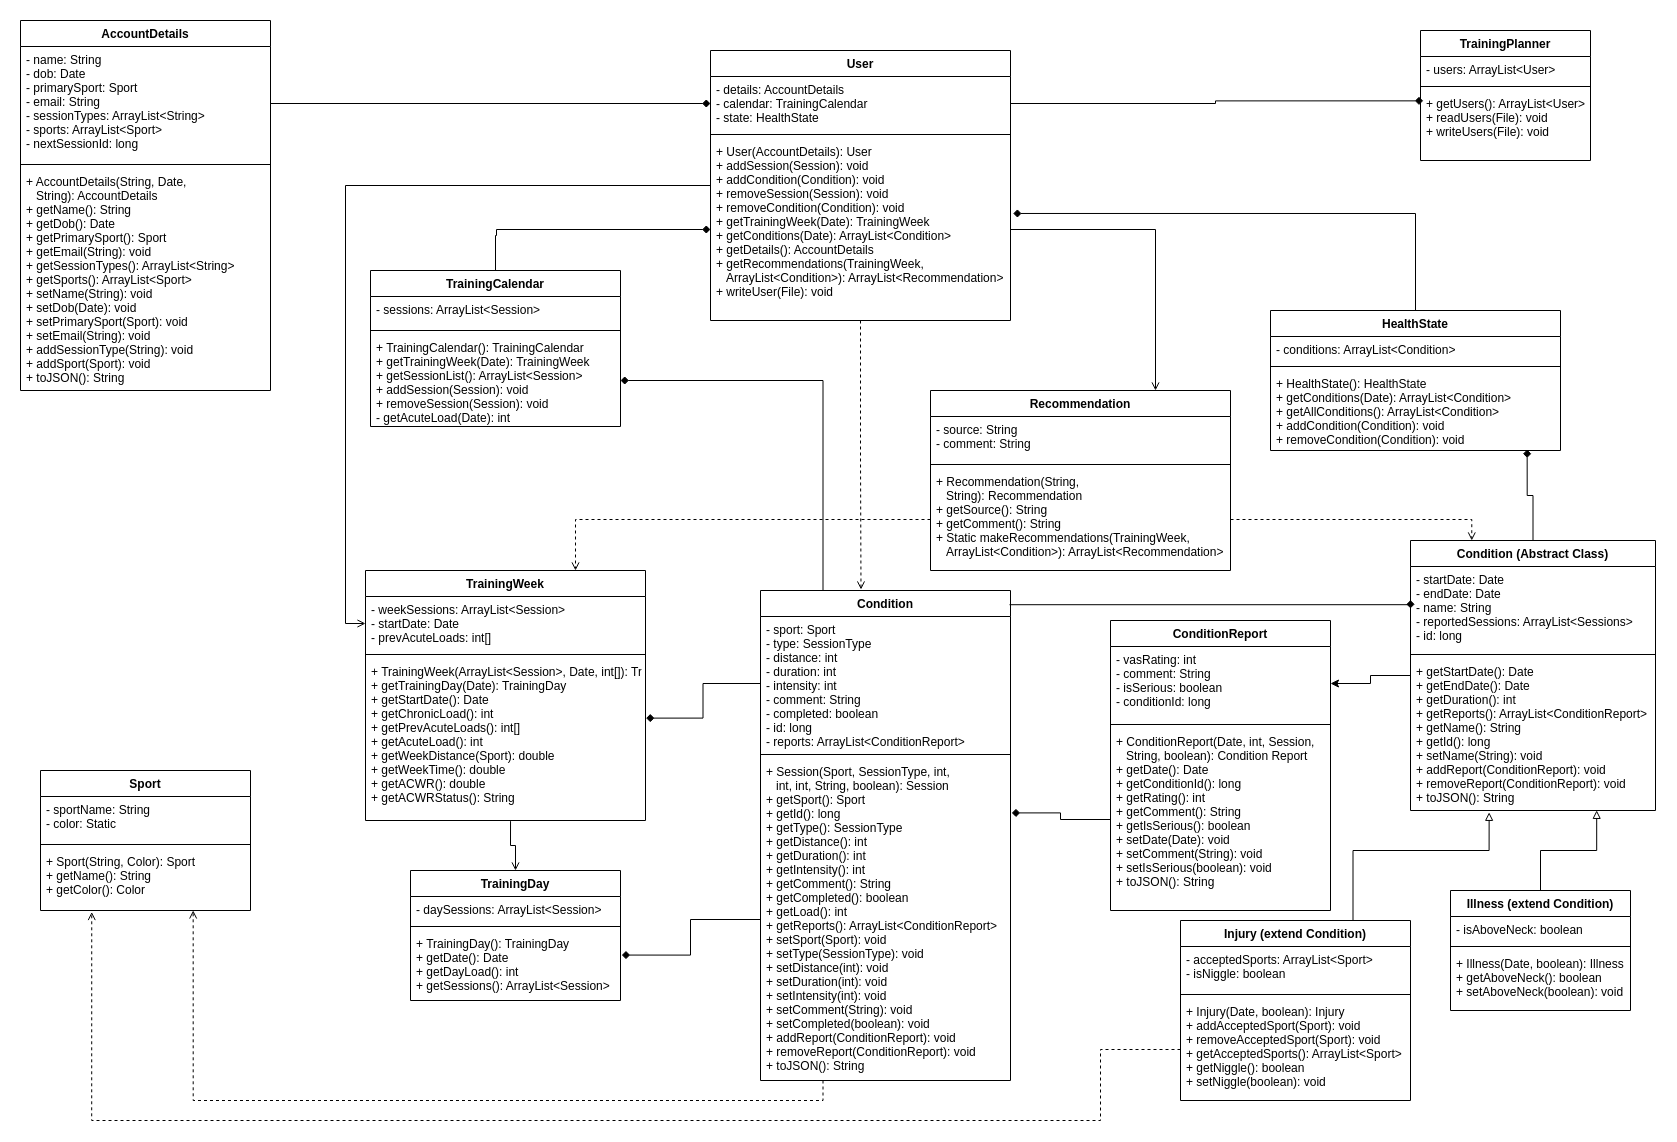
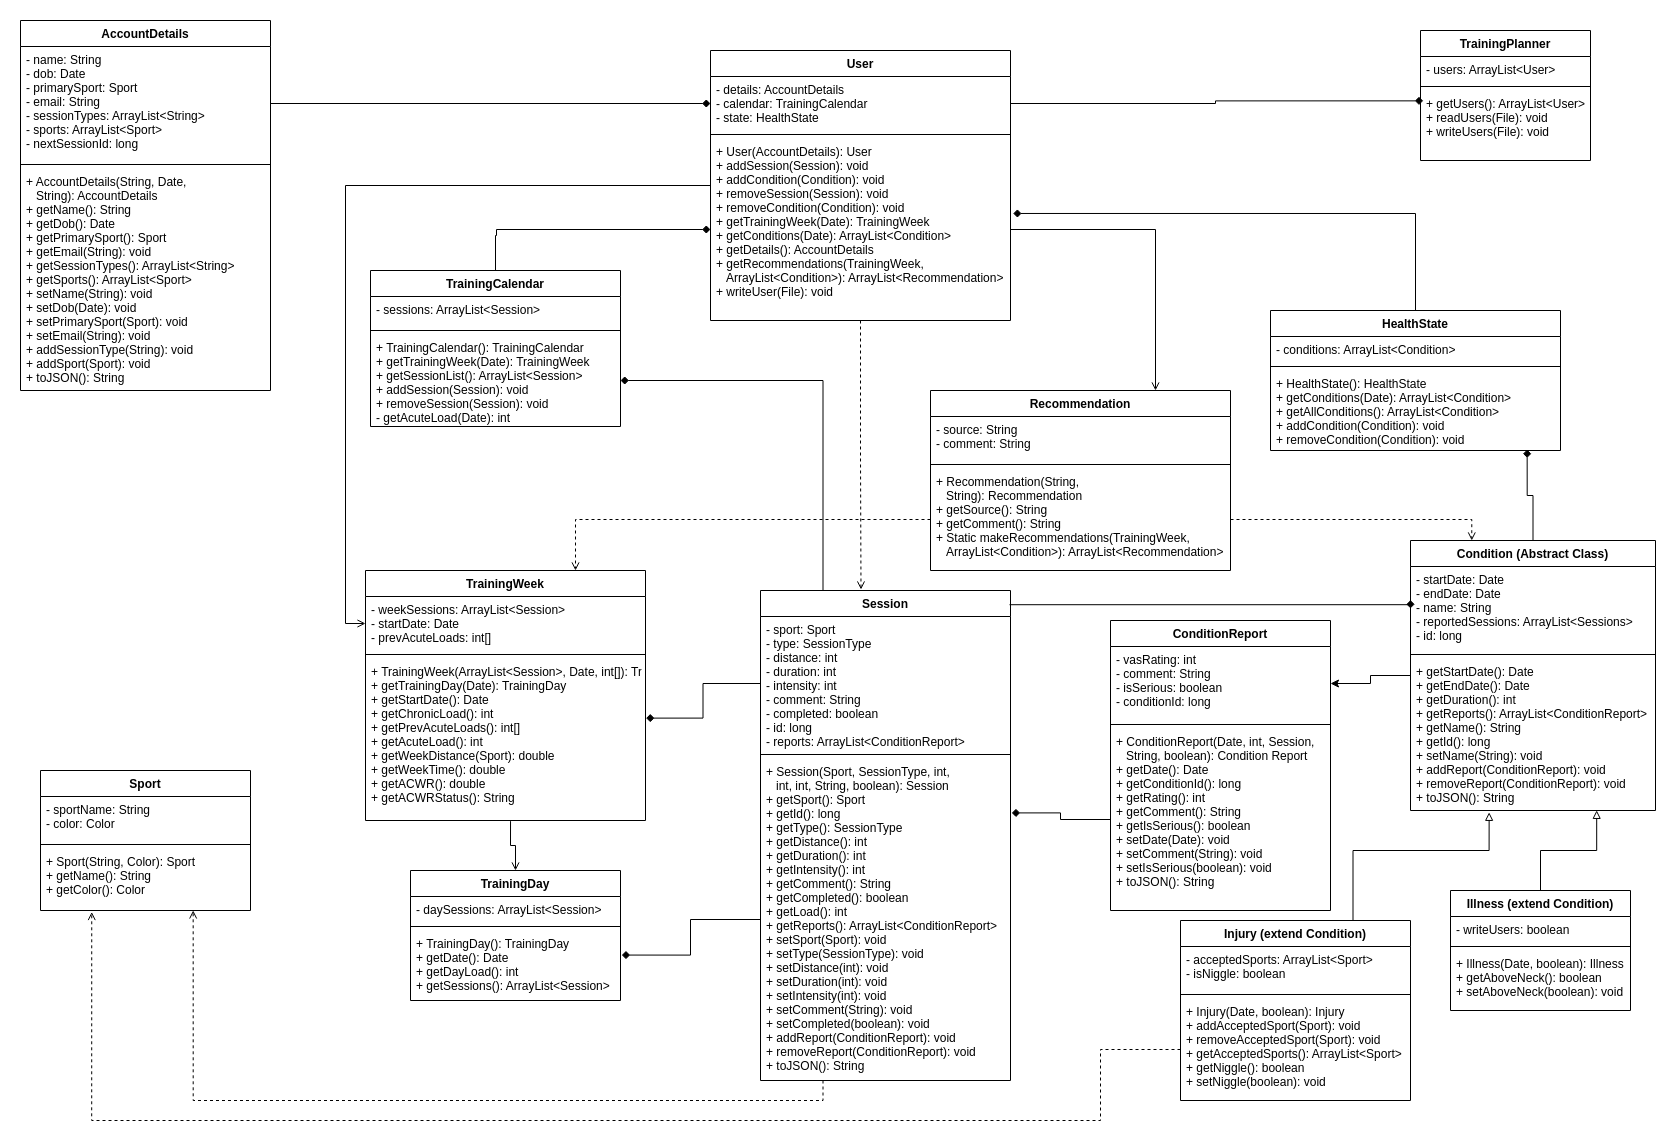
node "Condition": label "Condition" -> "Session"
node "- sportName: String - color: Static": label "- sportName: String - color: Static" -> "- sportName: String - color: Color"
node "- isAboveNeck: boolean": label "- isAboveNeck: boolean" -> "- writeUsers: boolean"
